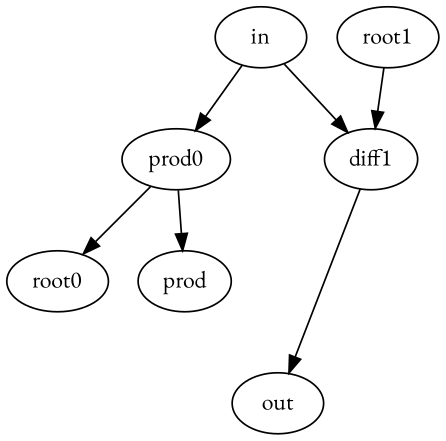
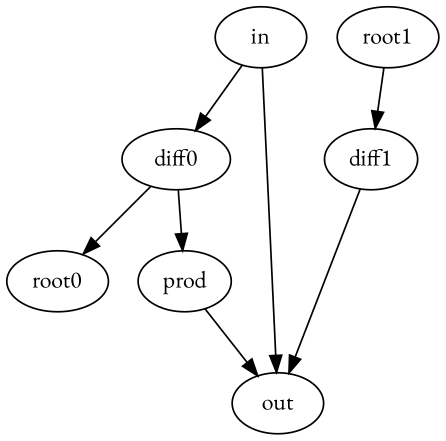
edge "in" -> "diff1": now "in" -> "out"
node "prod0": label "prod0" -> "diff0"
edge "prod" -> "out": added
